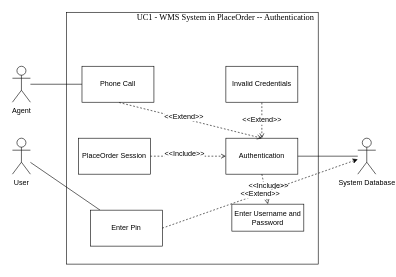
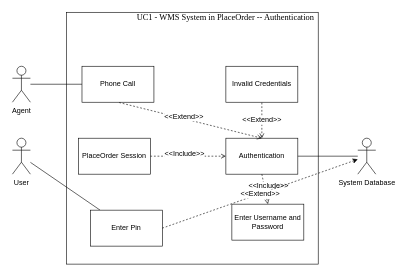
node "Enter Username and Password": size 72x27 -> 72x36
